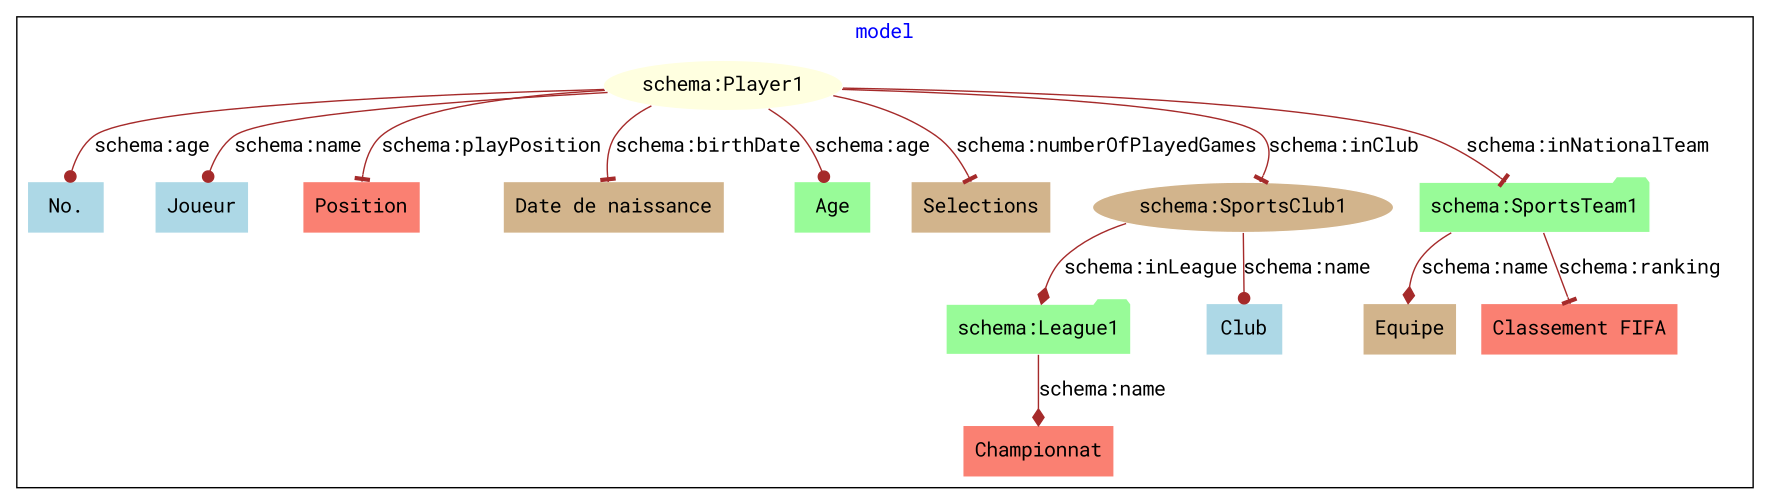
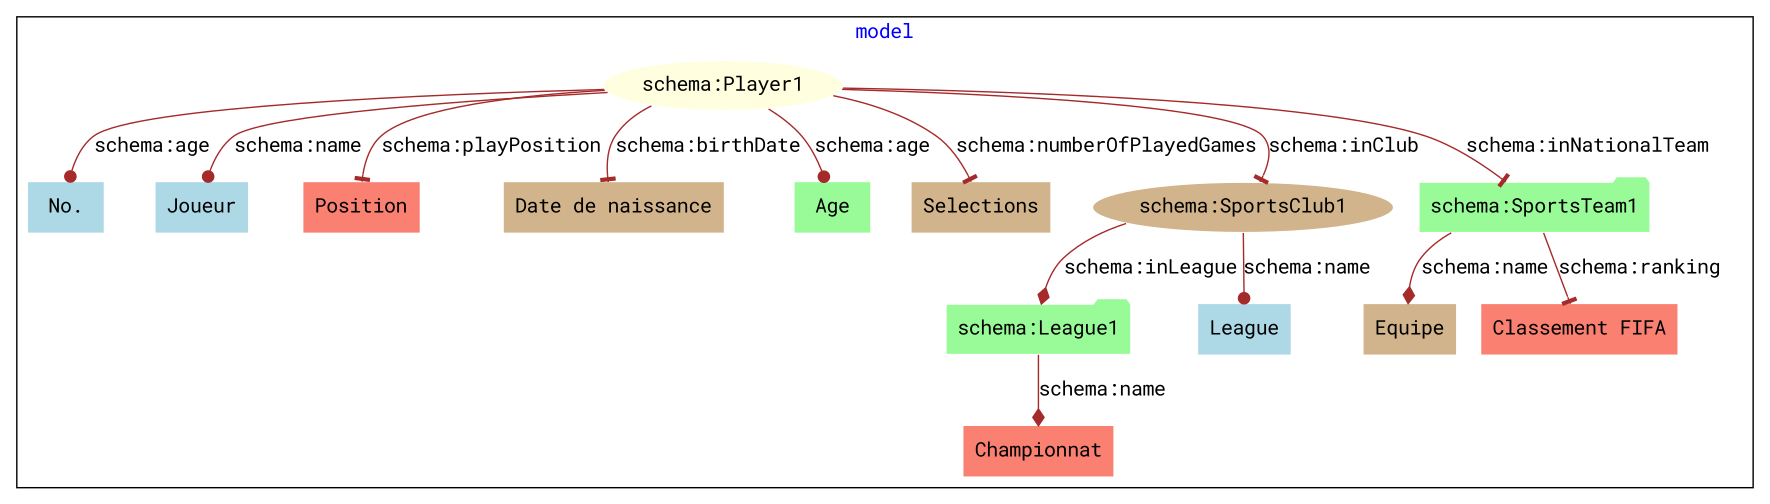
node "Club": label "Club" -> "League"
